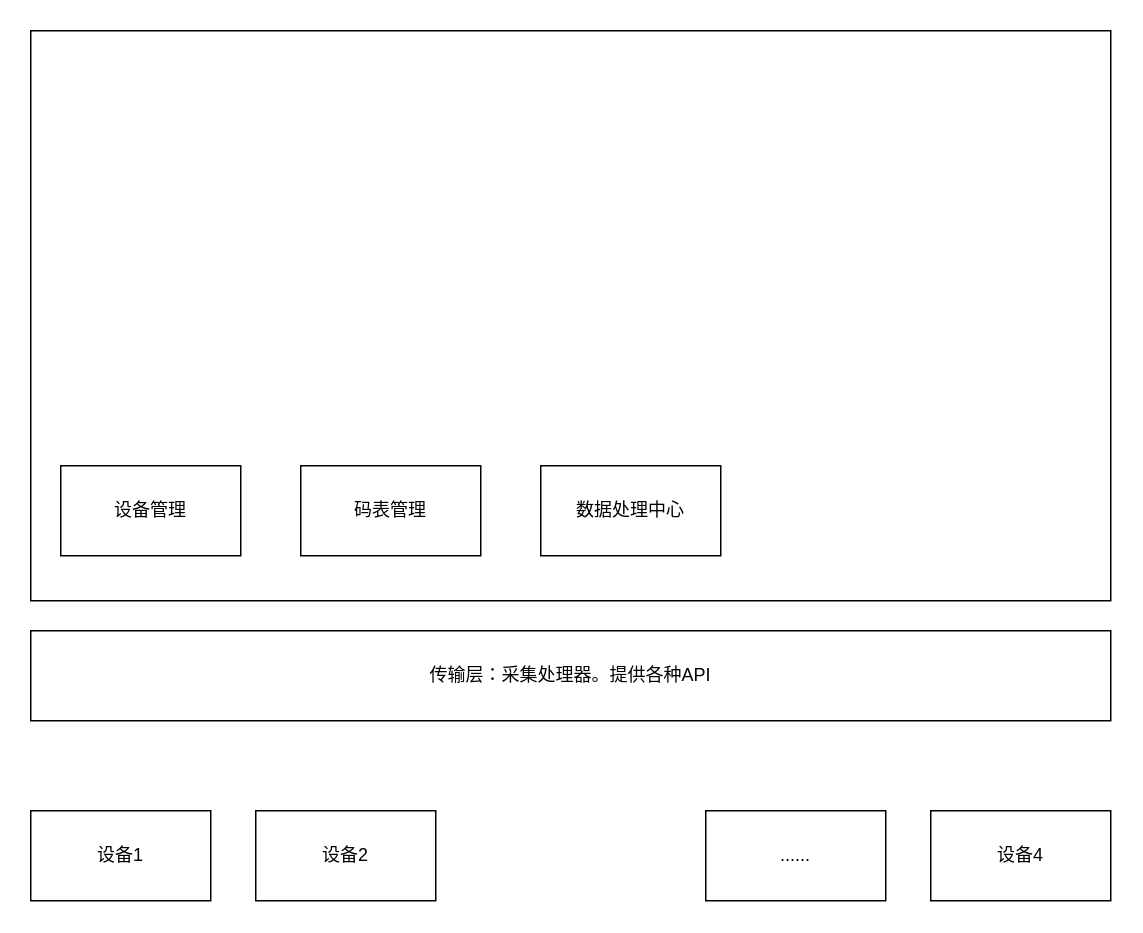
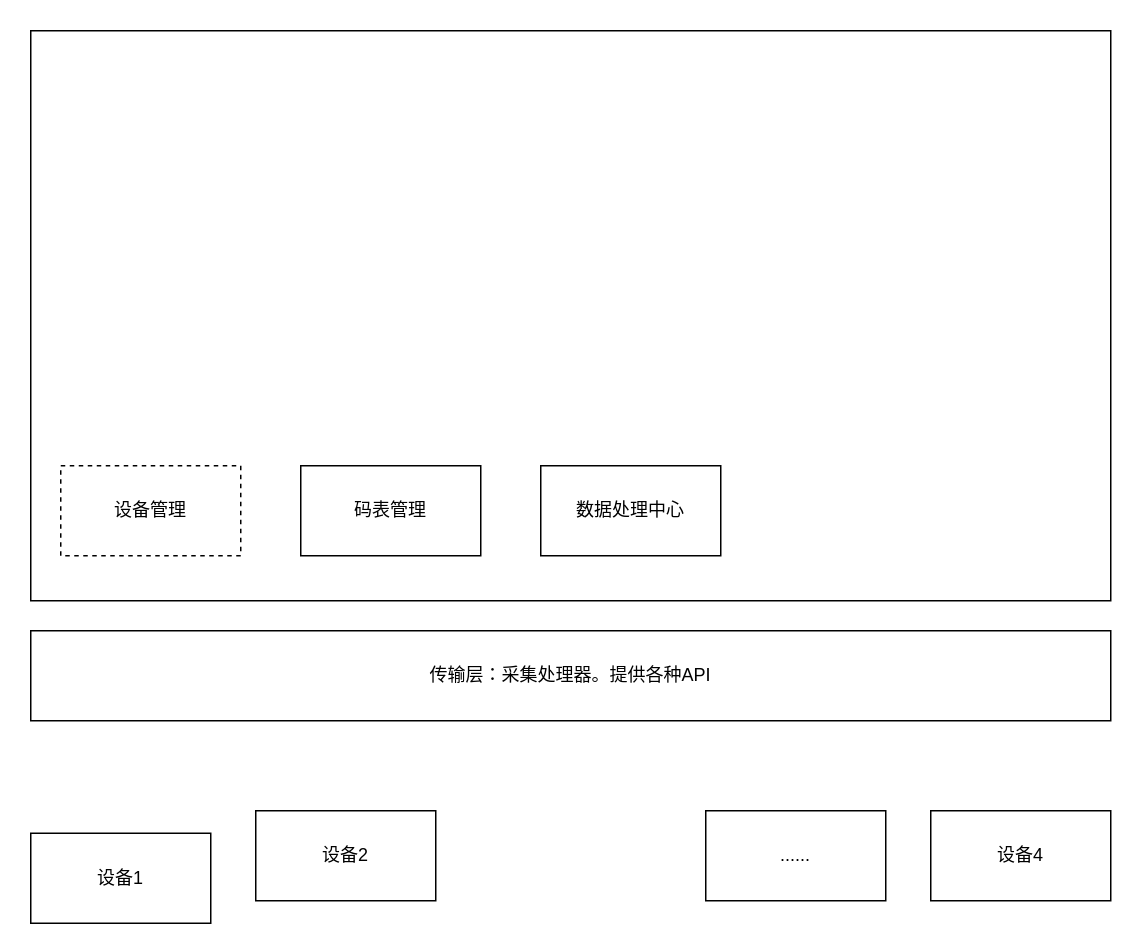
node "设备管理": style solid -> dashed
node "设备1": moved (121, 856) -> (121, 878)
